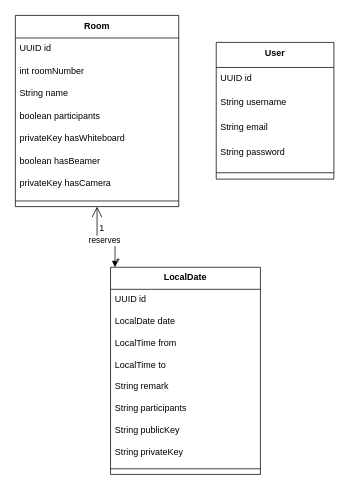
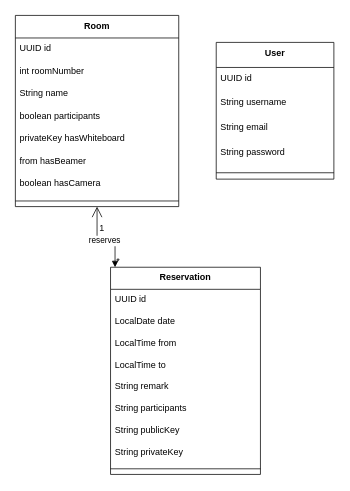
node "boolean hasBeamer": label "boolean hasBeamer" -> "from hasBeamer"
node "privateKey hasCamera": label "privateKey hasCamera" -> "boolean hasCamera"
node "LocalDate": label "LocalDate" -> "Reservation"
